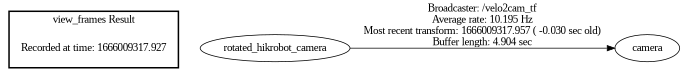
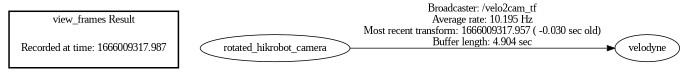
node "Recorded at time: 1666009317.927": label "Recorded at time: 1666009317.927" -> "Recorded at time: 1666009317.987"
node "camera": label "camera" -> "velodyne"
